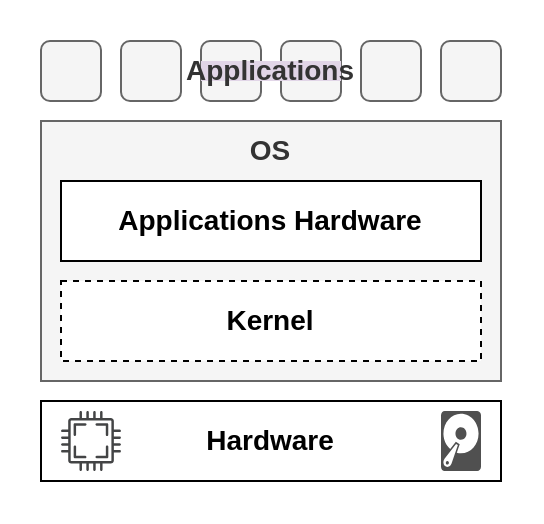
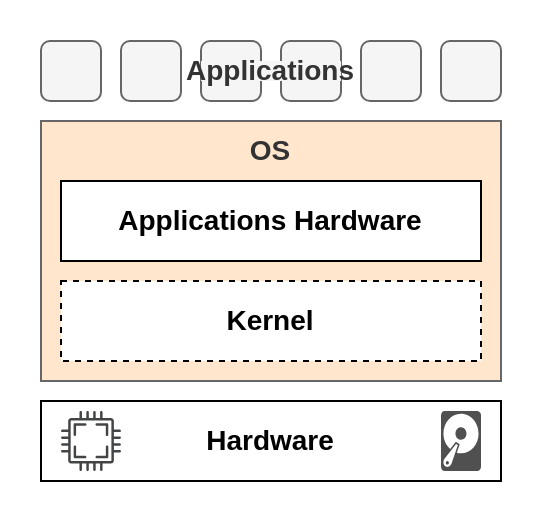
node "Applications": fillcolor #e1d5e7 -> #f5f5f5
node "OS": fillcolor #f5f5f5 -> #ffe6cc
